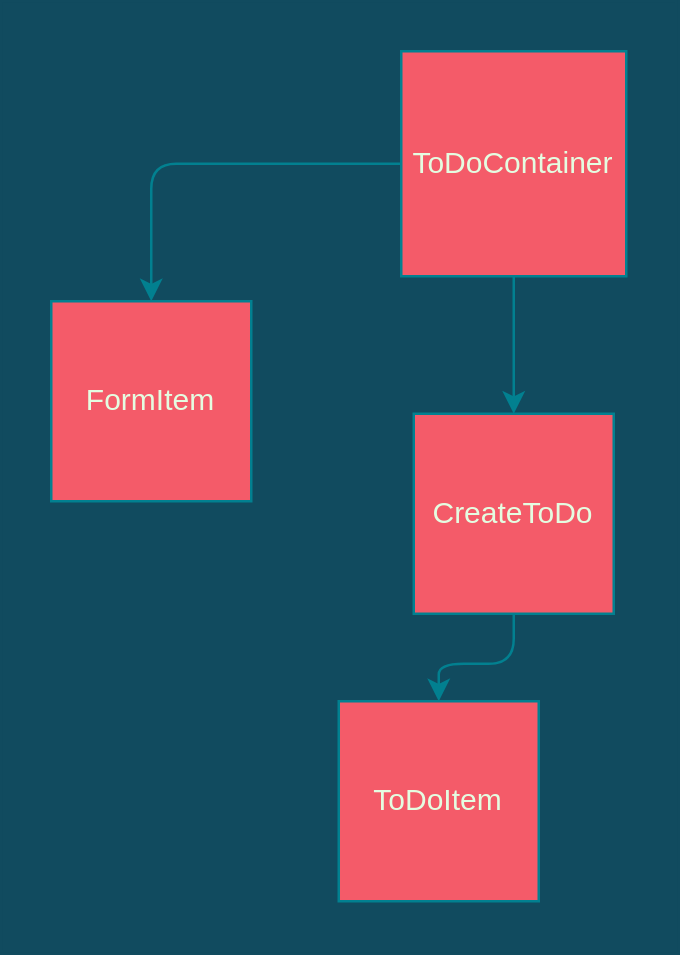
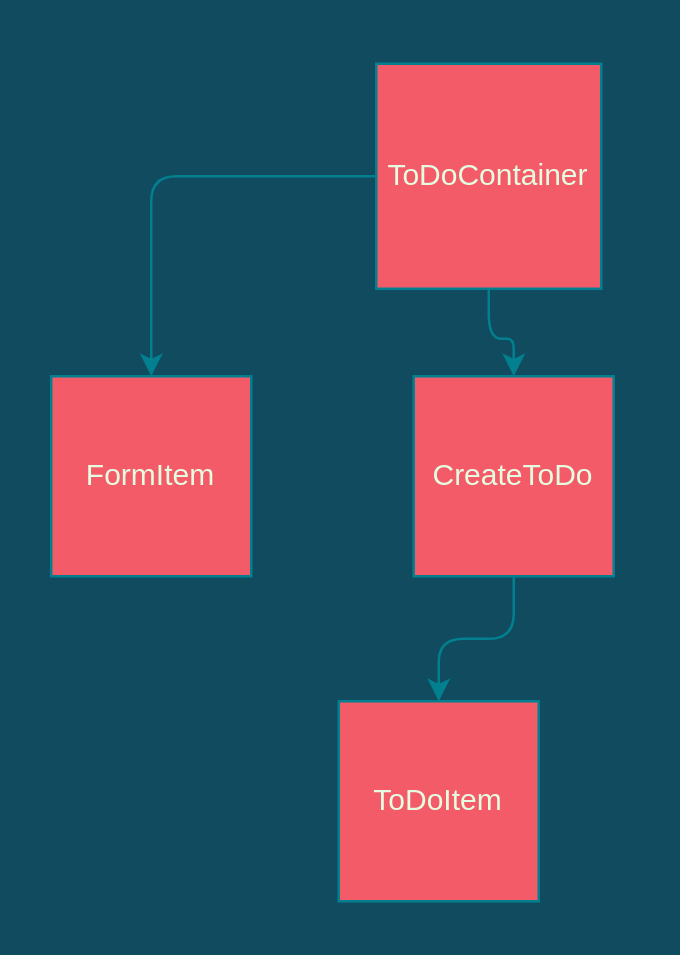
node "ToDoContainer": moved (514, 164) -> (489, 176)
node "FormItem": moved (151, 401) -> (151, 476)
node "CreateToDo": moved (514, 514) -> (514, 476)
